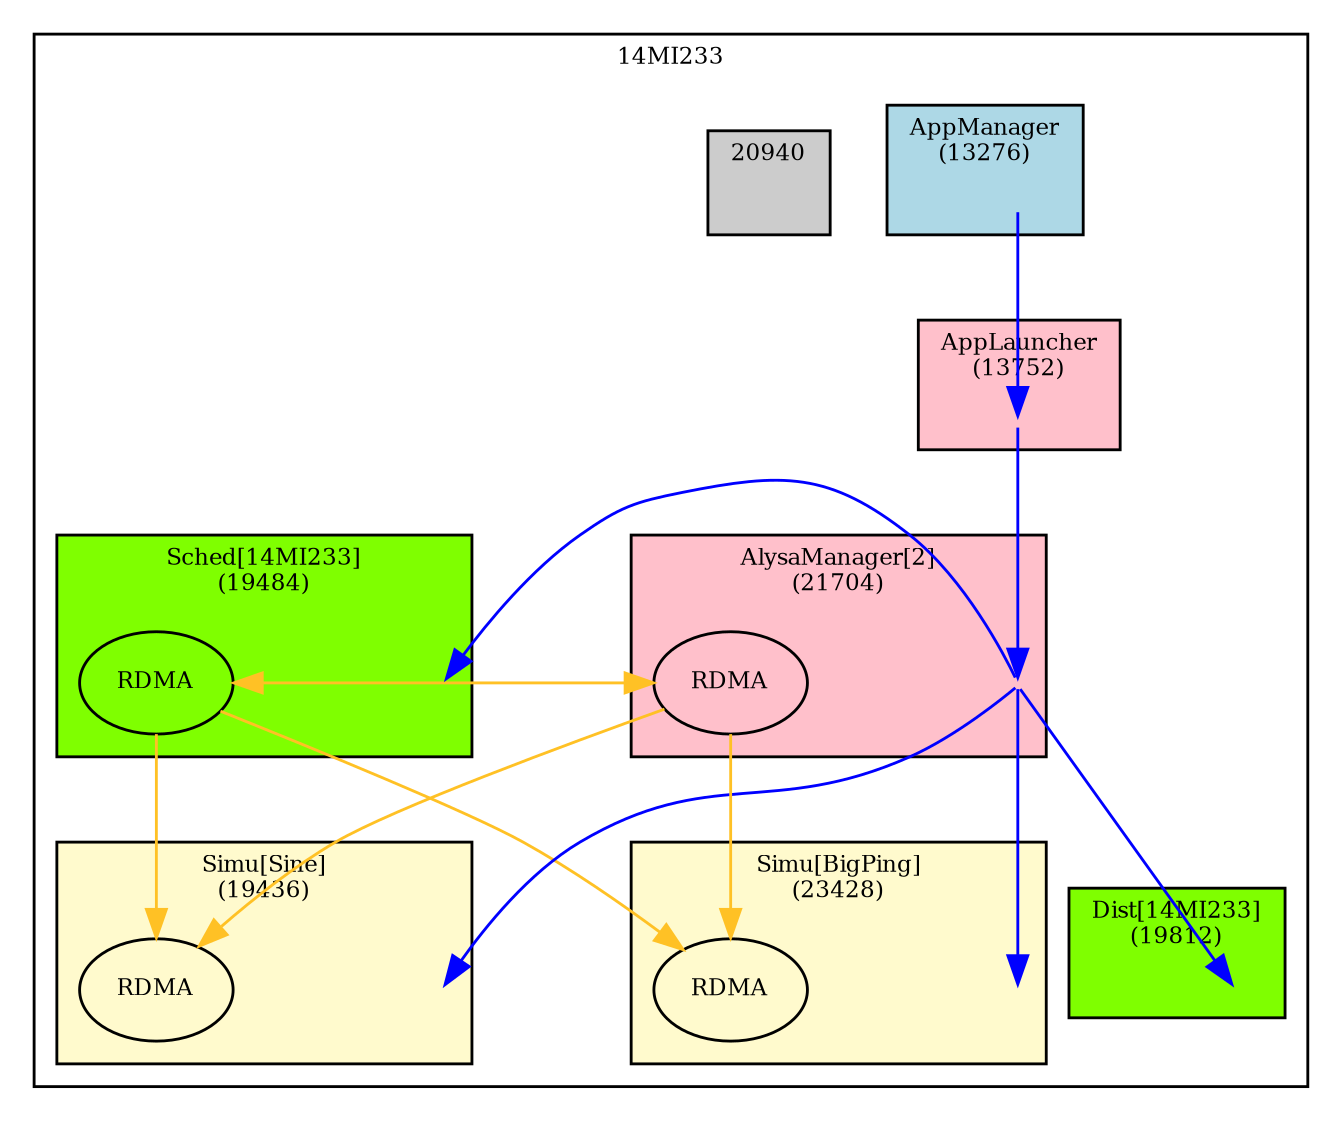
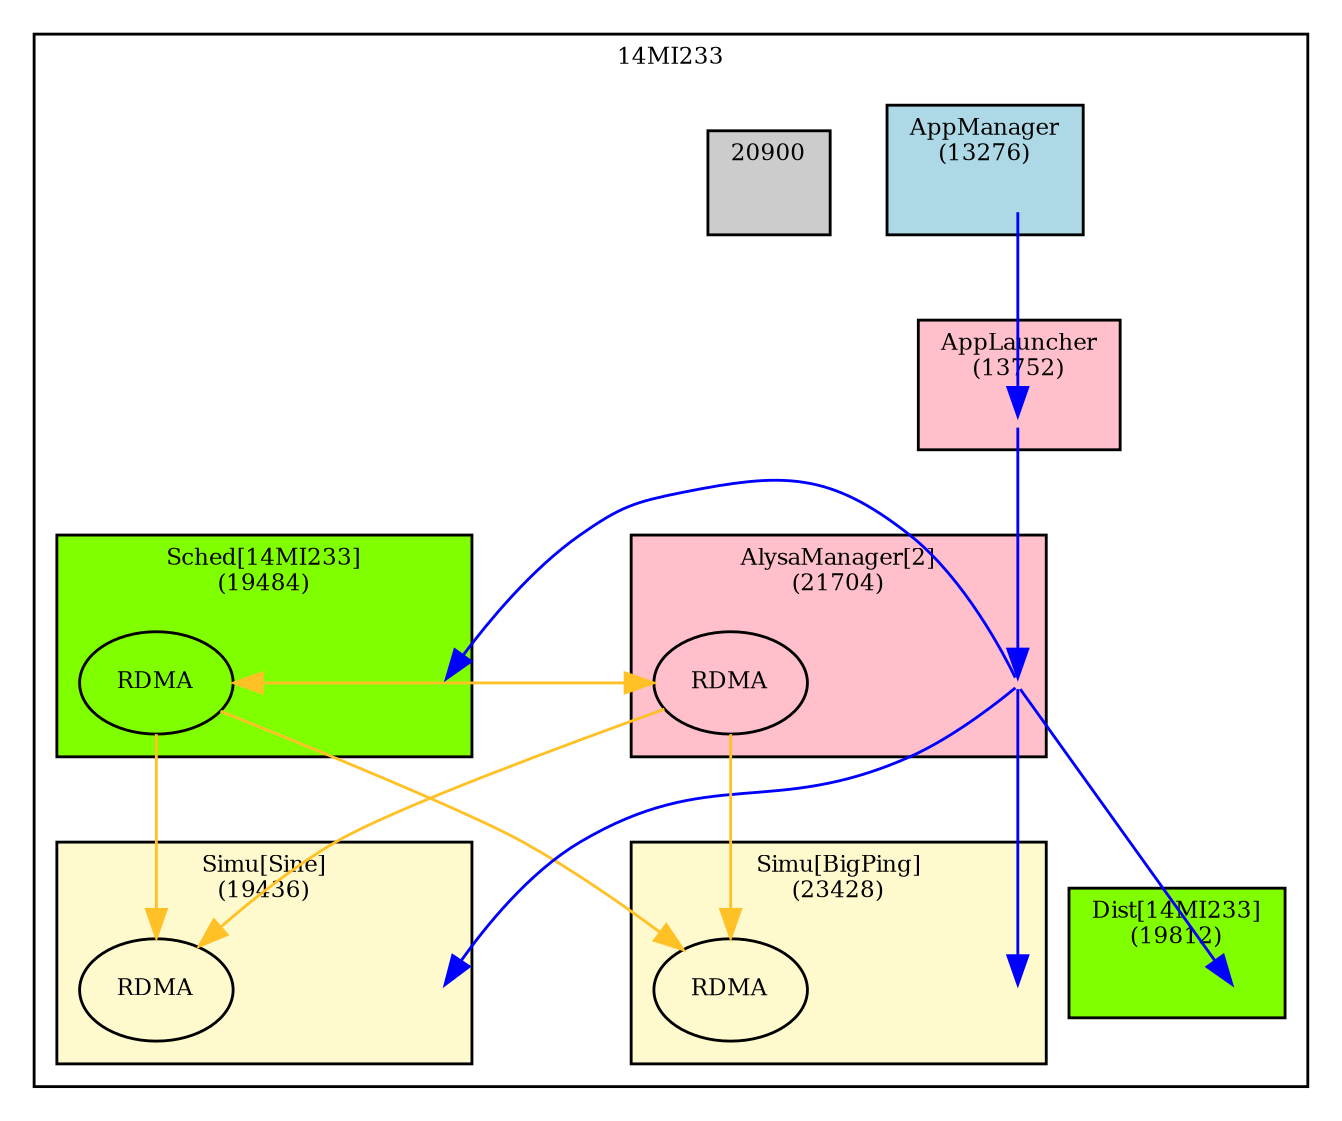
cluster "20940": label "20940" -> "20900"
